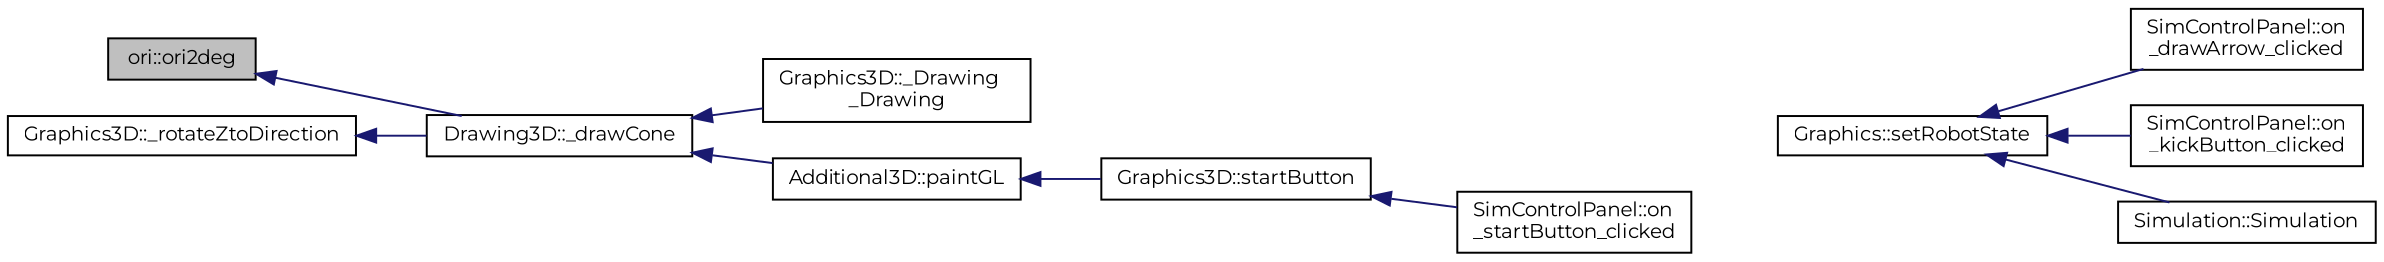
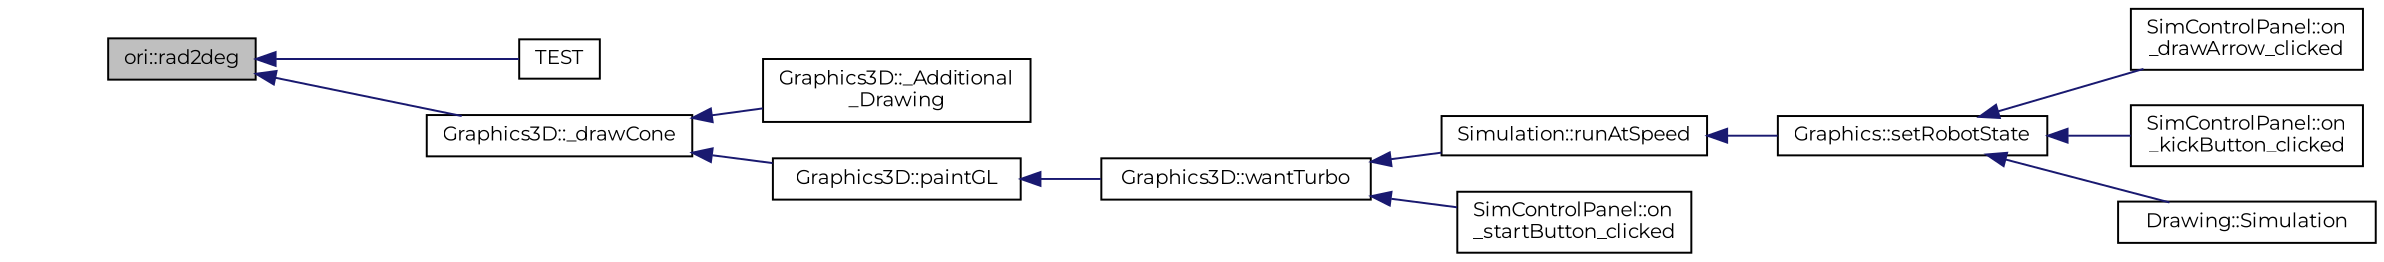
node "ori::ori2deg": label "ori::ori2deg" -> "ori::rad2deg"
node "TEST": added
node "Graphics3D::_Drawing _Drawing": label "Graphics3D::_Drawing _Drawing" -> "Graphics3D::_Additional _Drawing"
node "Graphics3D::_rotateZtoDirection": removed
node "Drawing3D::_drawCone": label "Drawing3D::_drawCone" -> "Graphics3D::_drawCone"
node "Simulation::runAtSpeed": added
node "Additional3D::paintGL": label "Additional3D::paintGL" -> "Graphics3D::paintGL"
node "Graphics3D::startButton": label "Graphics3D::startButton" -> "Graphics3D::wantTurbo"
node "Simulation::Simulation": label "Simulation::Simulation" -> "Drawing::Simulation"
